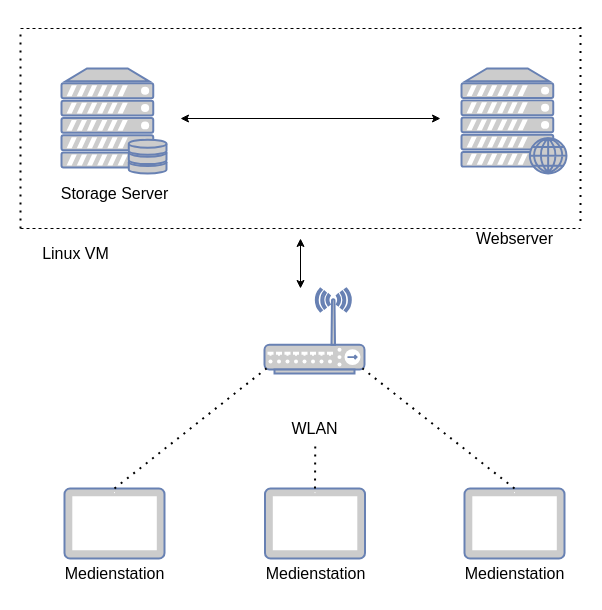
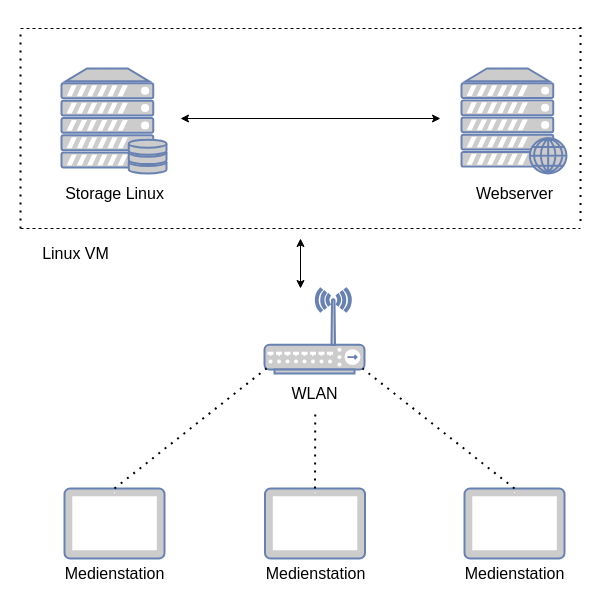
node "Storage Server": label "Storage Server" -> "Storage Linux"
node "Webserver": moved (514, 239) -> (514, 194)
node "WLAN": moved (315, 429) -> (315, 394)
